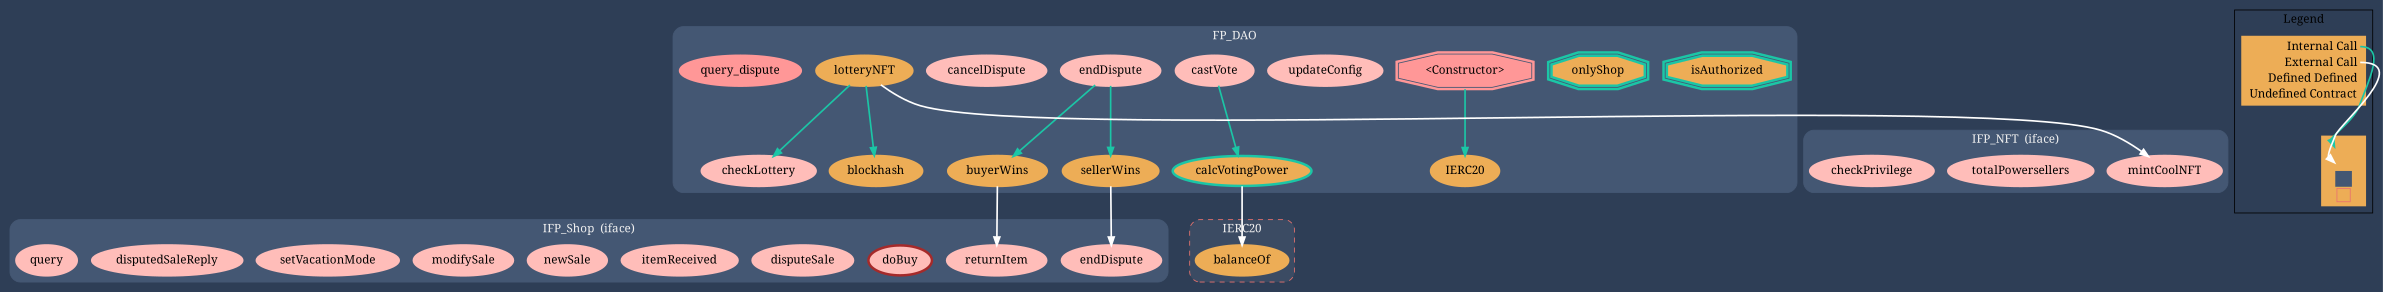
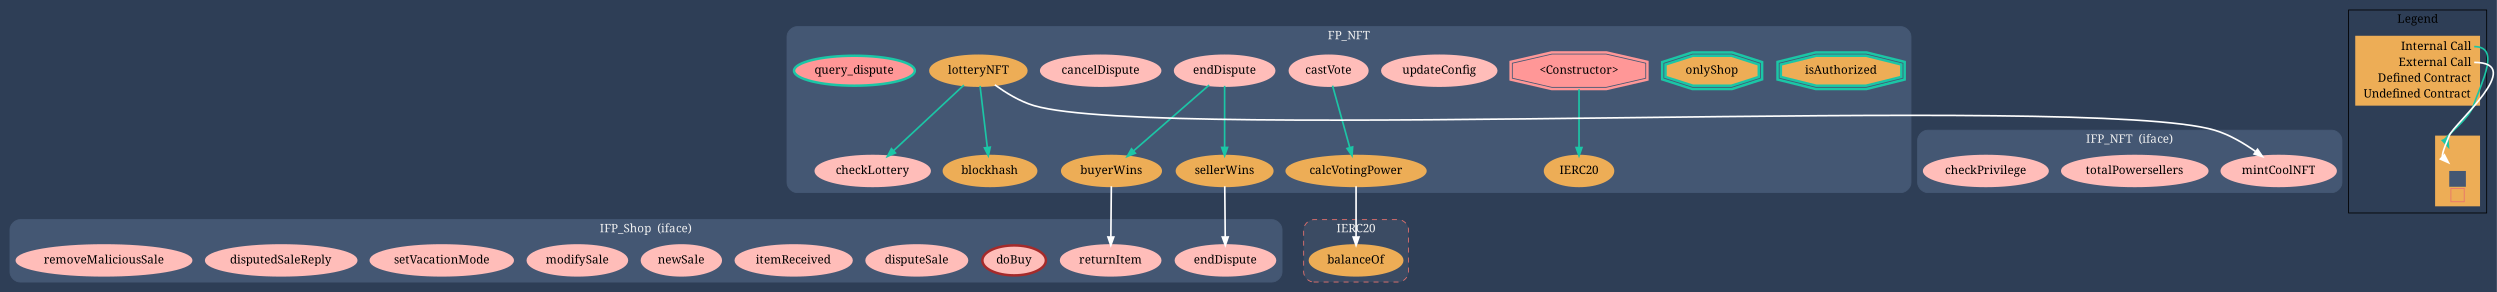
cluster "FP_DAO": label "FP_DAO" -> "FP_NFT"
node "query_dispute": color #ff9797 -> #1bc6a6
node "Internal Call": text "Defined Defined" -> "Defined Contract"
node "calcVotingPower": color #1bc6a6 -> #edad56
node "query": label "query" -> "removeMaliciousSale"
